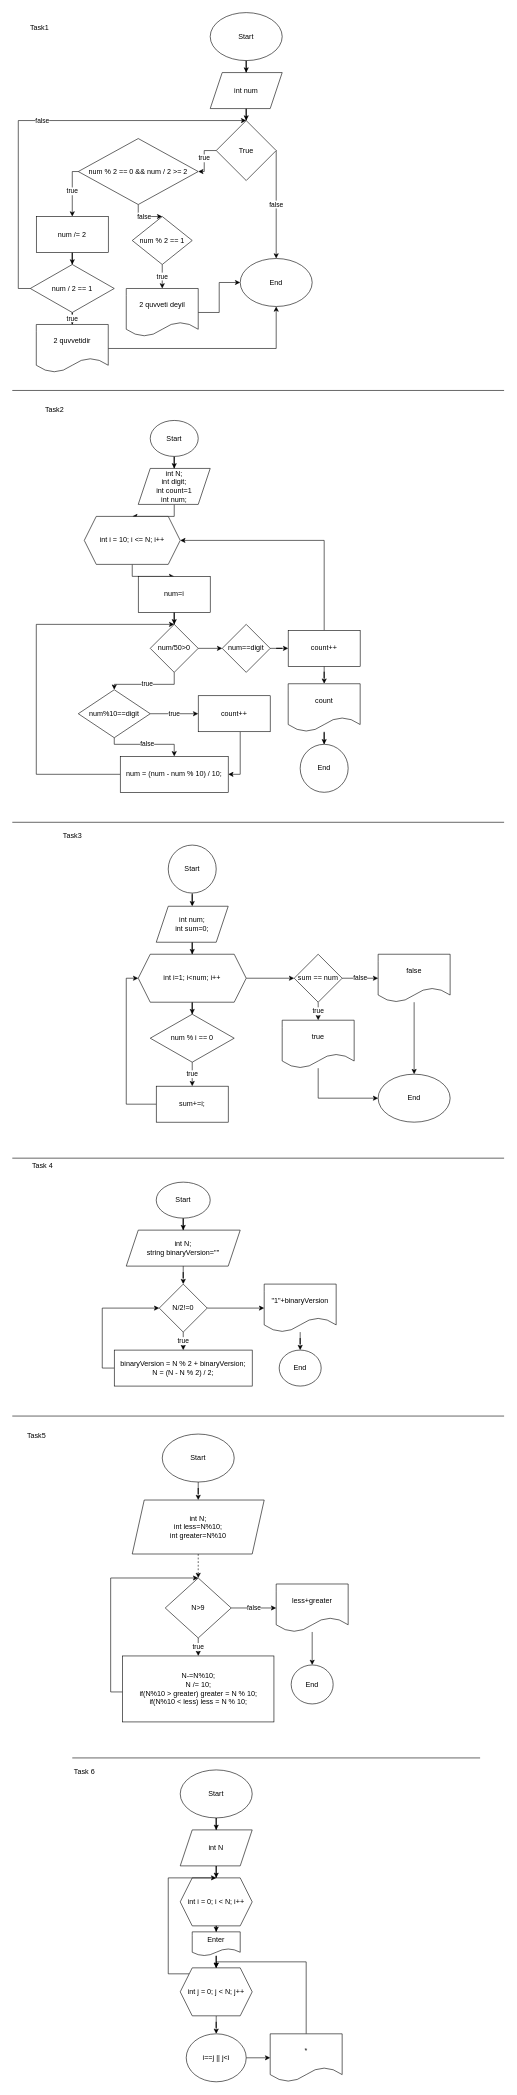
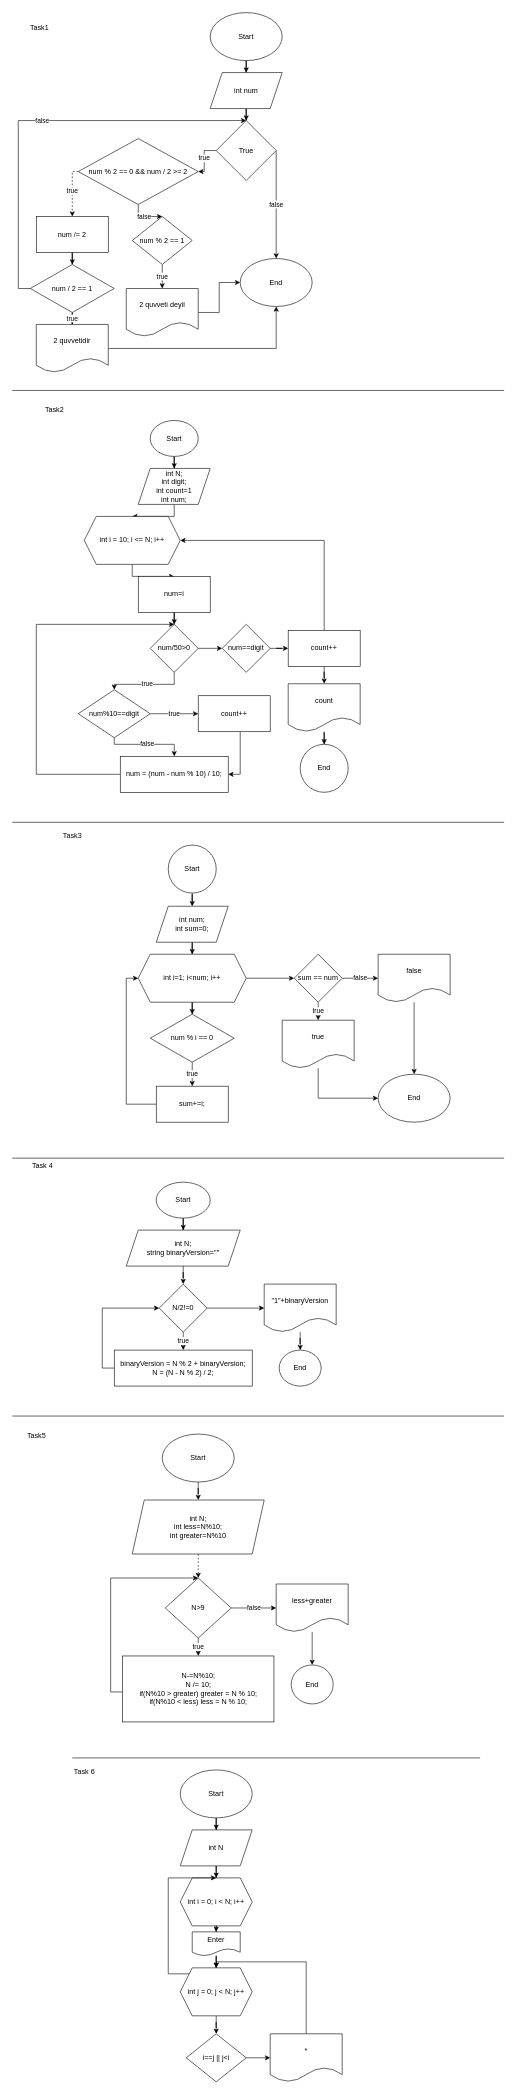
edge "num % 2 == 0 && num / 2 >= 2" -> "num /= 2": style solid -> dashed
node "i==j || j<i": shape ellipse -> diamond
